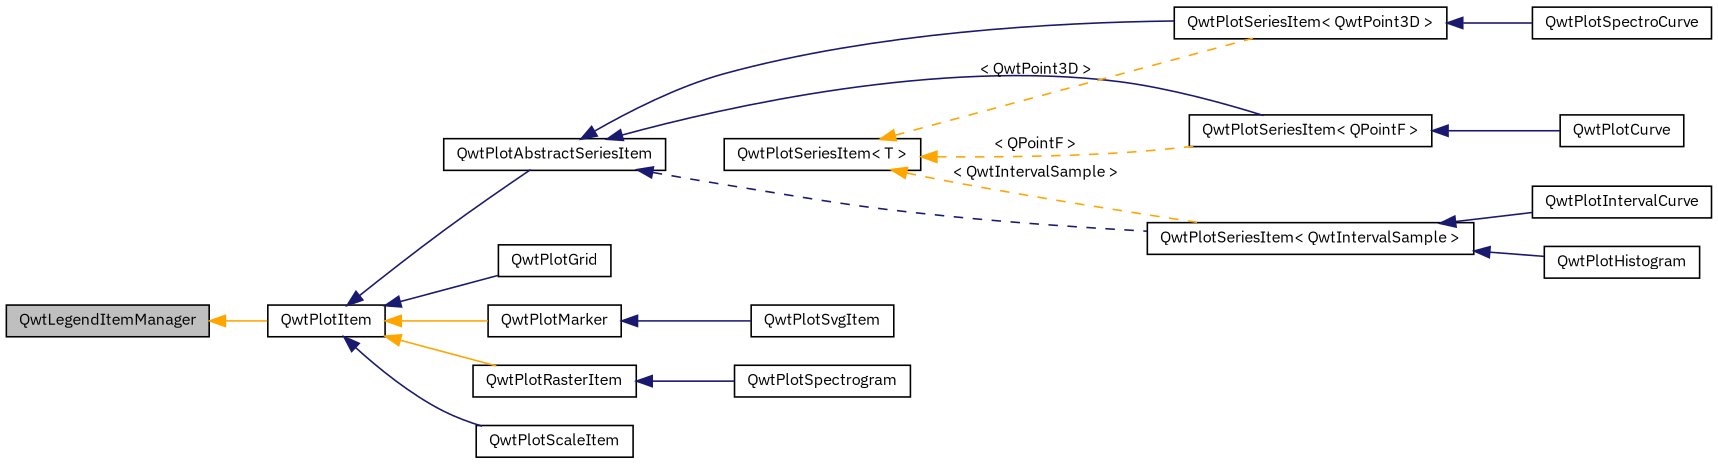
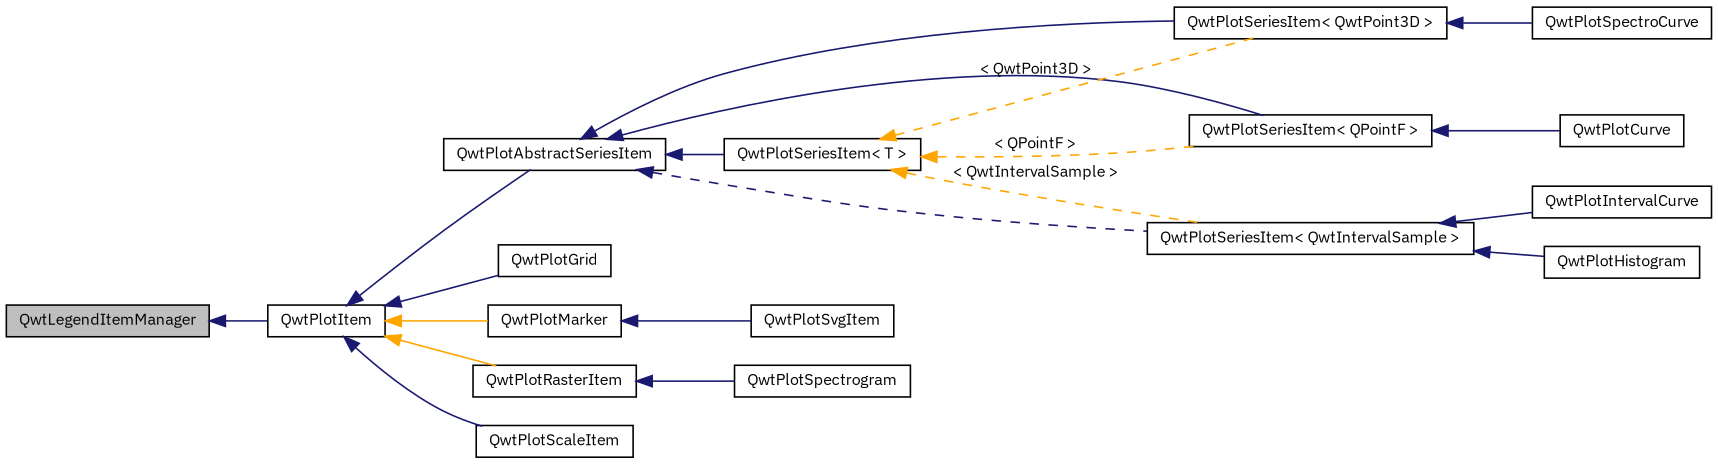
edge "QwtPlotSeriesItem< T >" -> "QwtPlotAbstractSeriesItem": added
edge "QwtPlotItem" -> "QwtLegendItemManager": color orange -> midnightblue
